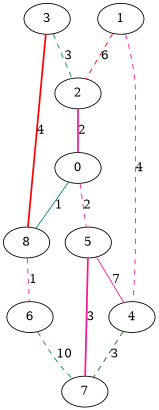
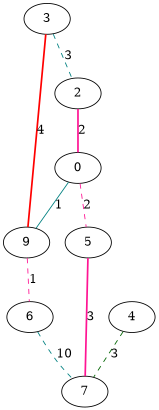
node "1": removed
node "8": label "8" -> "9"
edge "5" -- "4": removed, label "7"
